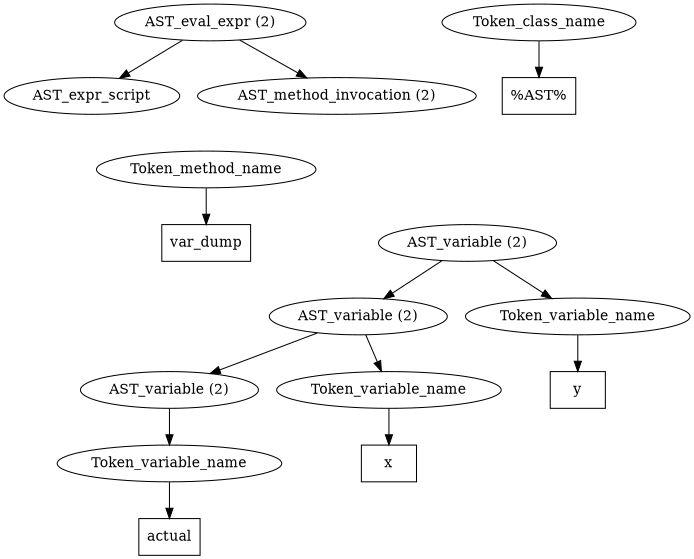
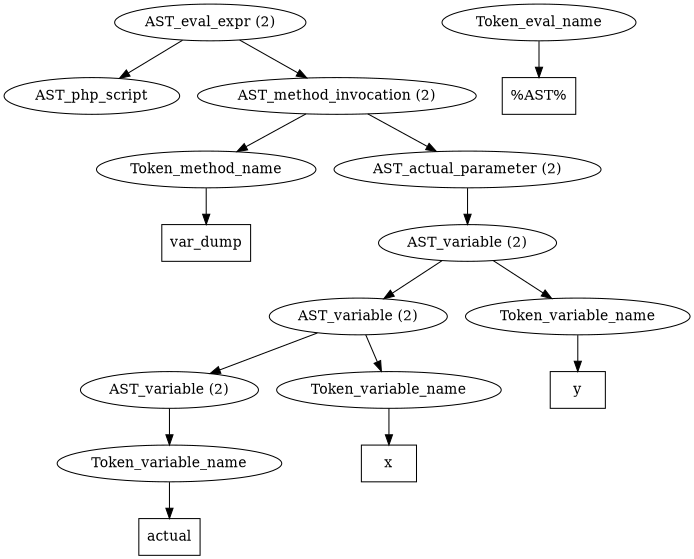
node "Token_class_name": label "Token_class_name" -> "Token_eval_name"
node "AST_expr_script": label "AST_expr_script" -> "AST_php_script"
edge "AST_method_invocation (2)" -> "Token_method_name": added
node "AST_actual_parameter (2)": added
